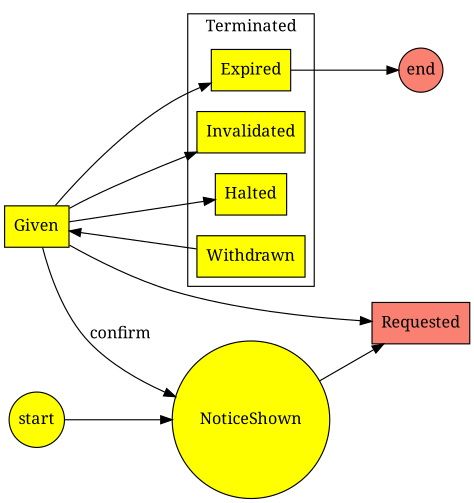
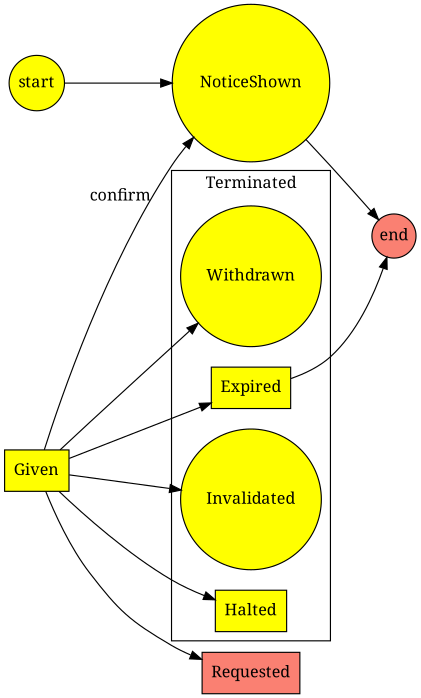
node "Invalidated": shape box -> circle
edge "Withdrawn" -> "Given": reversed
node "Withdrawn": shape box -> circle
edge "NoticeShown" -> "Requested": now "NoticeShown" -> "end"
